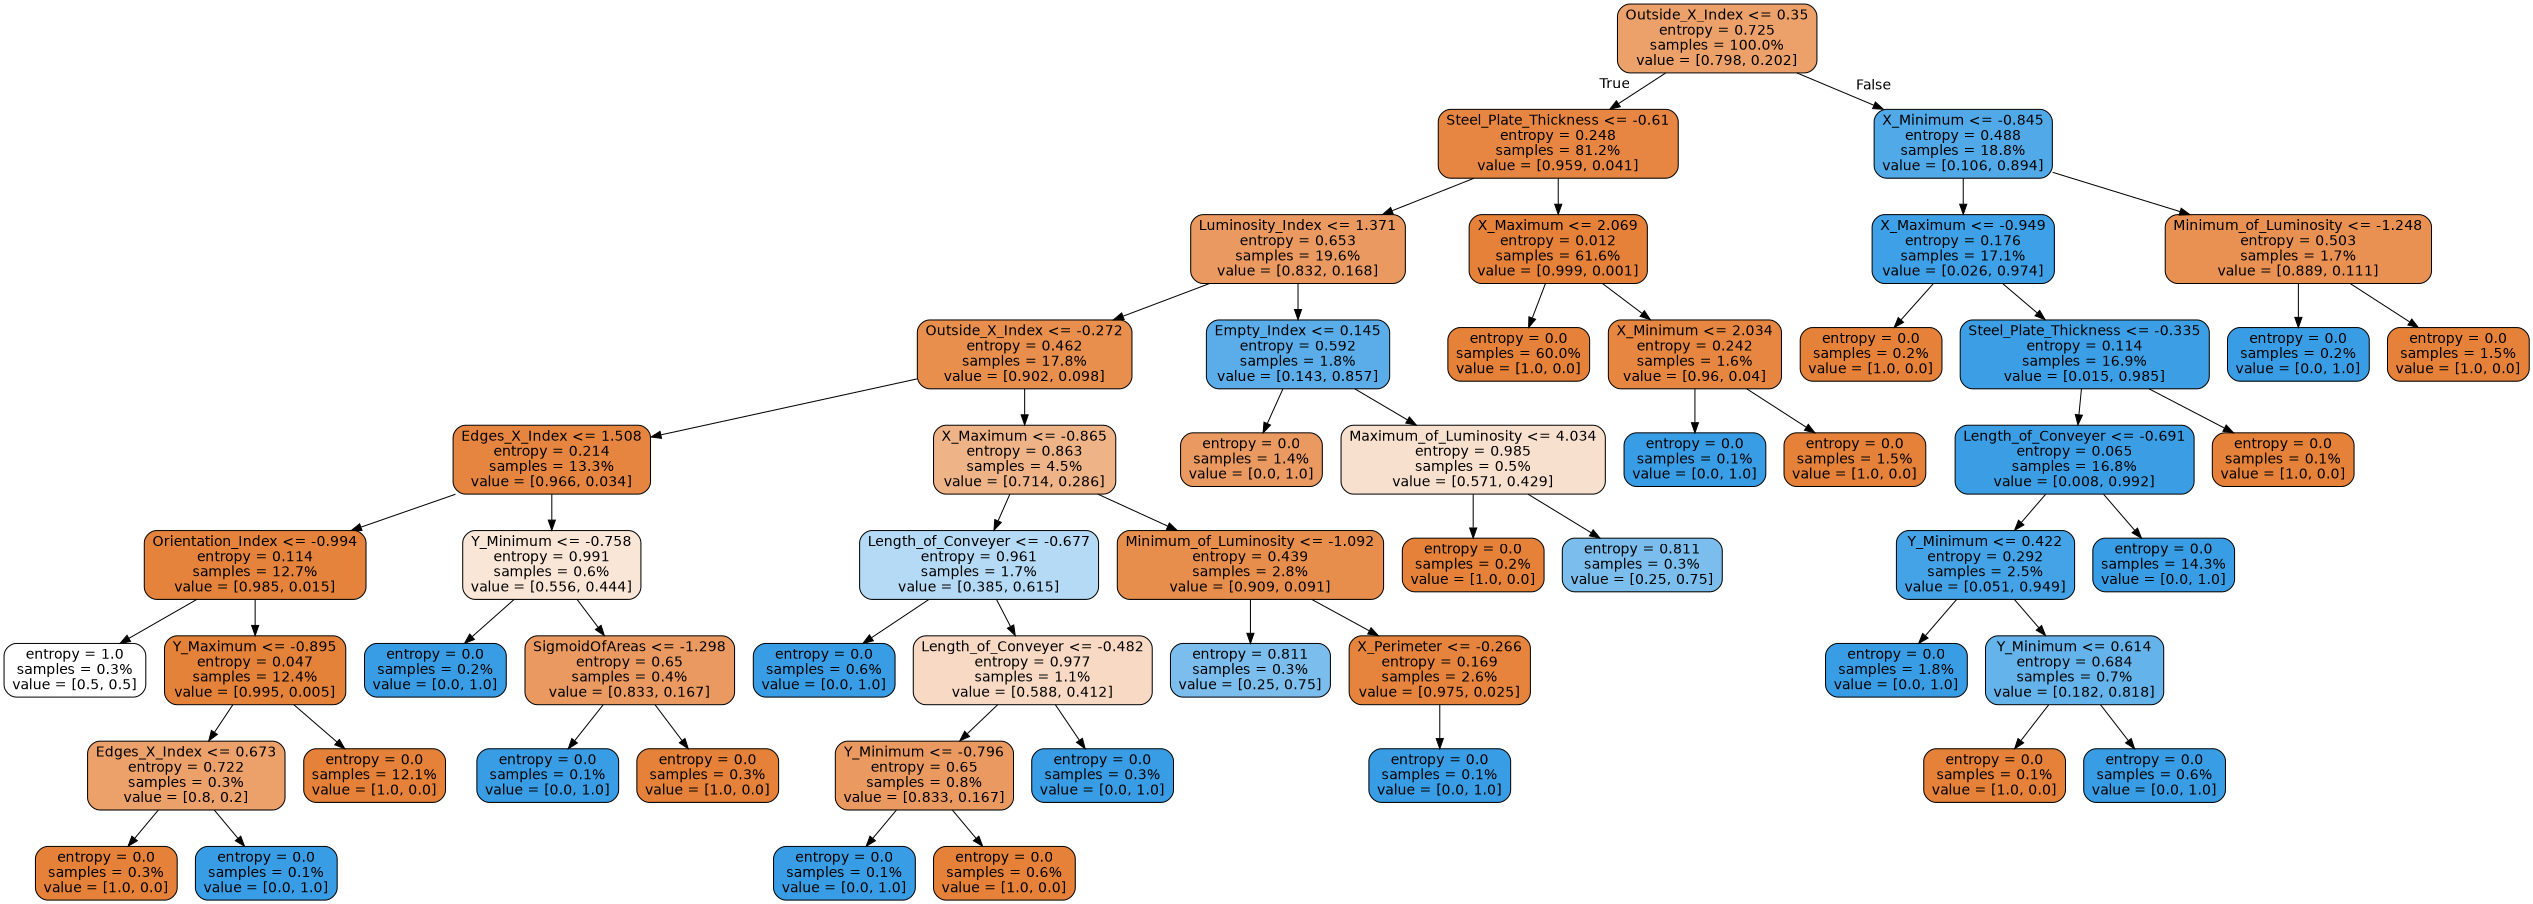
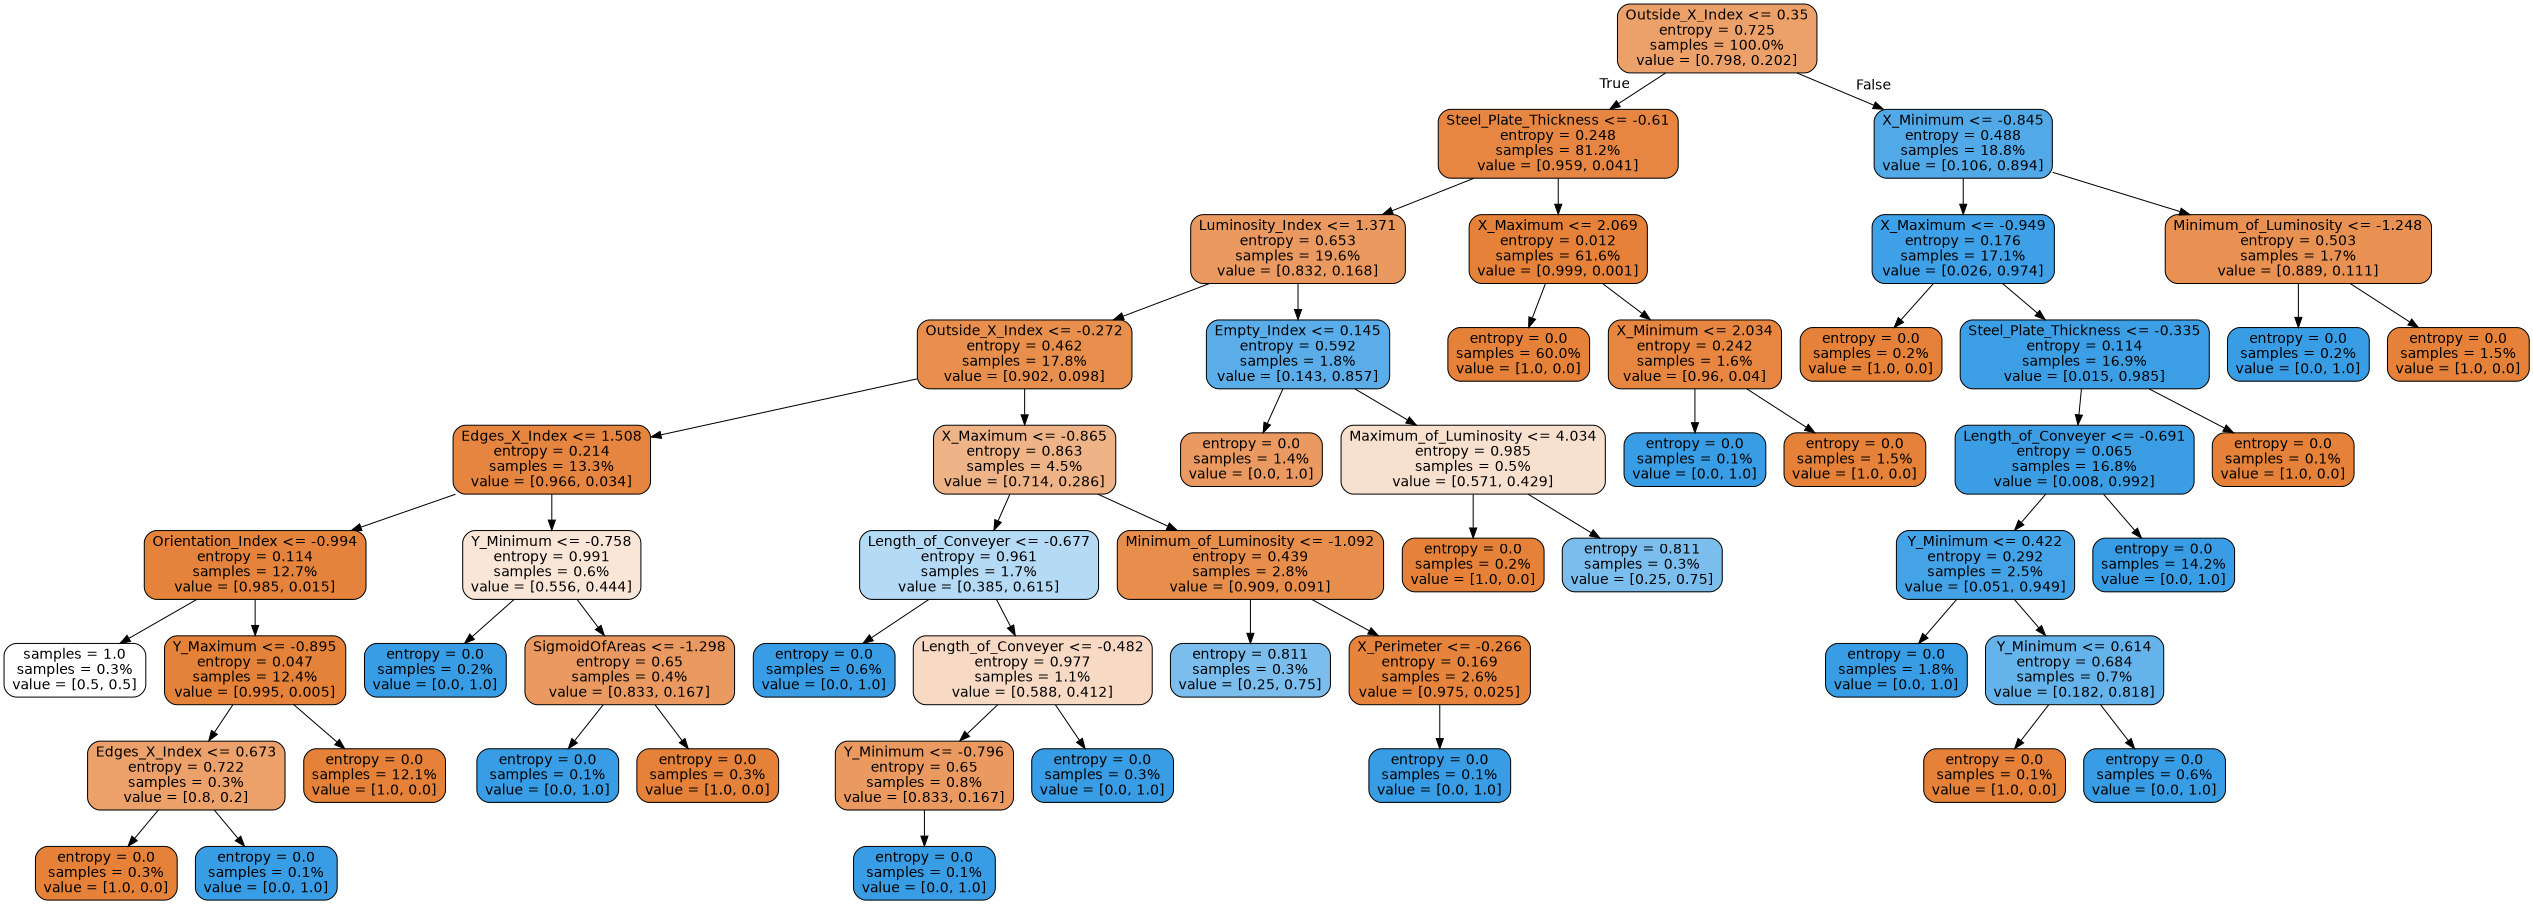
node "entropy = 0.0 samples = 14.3% value = [0.0, 1.0]": label "entropy = 0.0 samples = 14.3% value = [0.0, 1.0]" -> "entropy = 0.0 samples = 14.2% value = [0.0, 1.0]"
node "entropy = 1.0 samples = 0.3% value = [0.5, 0.5]": label "entropy = 1.0 samples = 0.3% value = [0.5, 0.5]" -> "samples = 1.0 samples = 0.3% value = [0.5, 0.5]"
node "entropy = 0.0 samples = 0.6% value = [1.0, 0.0]": removed
